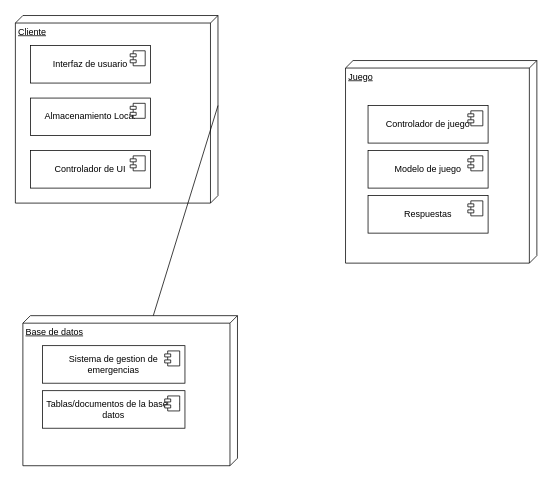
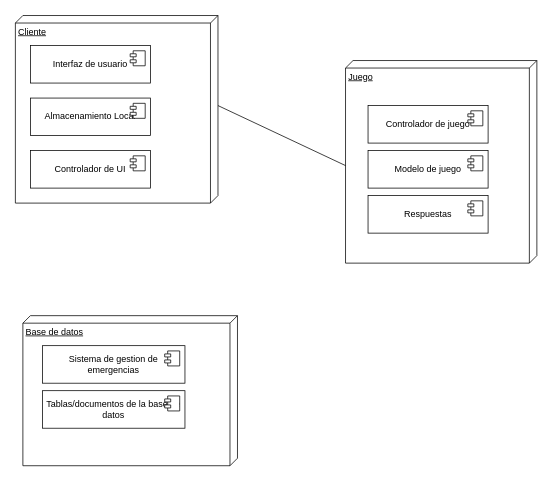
edge "Cliente" -- "Base de datos": now "Cliente" -- "Juego"
